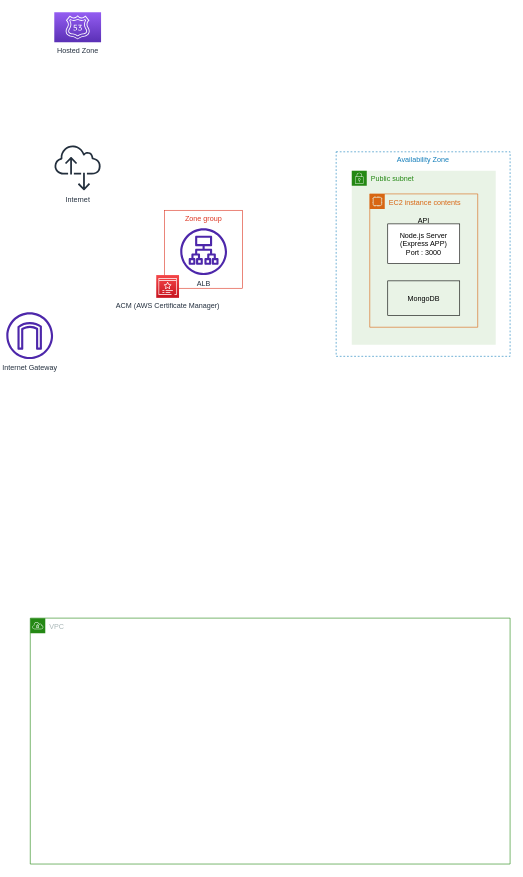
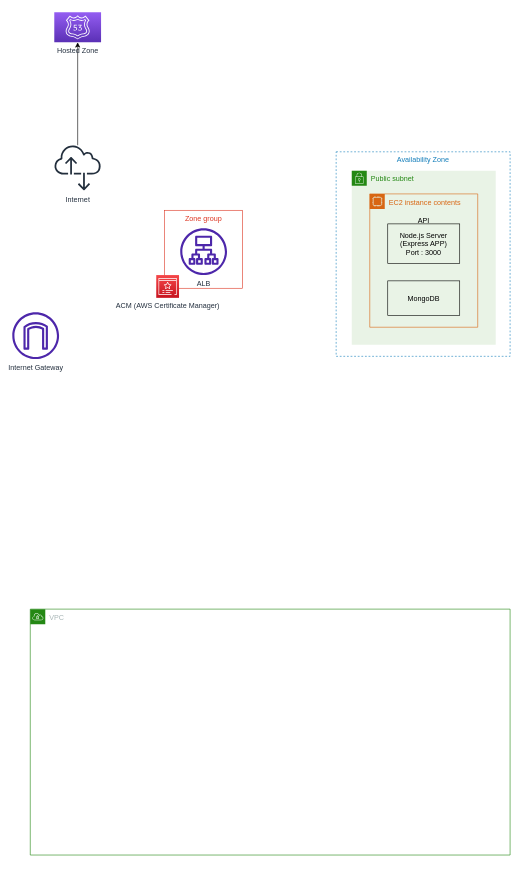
edge "Internet" -> "Hosted Zone": added
node "Node.js Server (Express APP) Port : 3000": fillcolor #ffffff -> #e9f3e6
node "Internet Gateway": moved (30, 336) -> (36, 336)
node "VPC": moved (270, 741) -> (270, 732)
